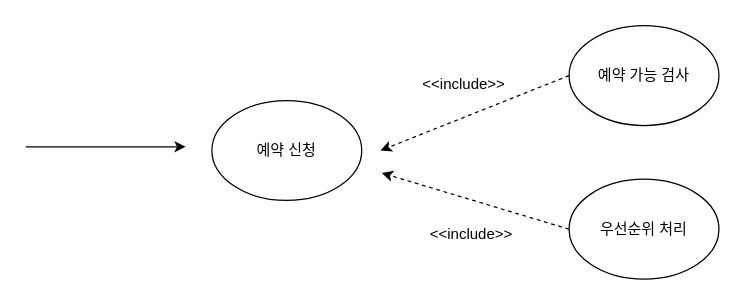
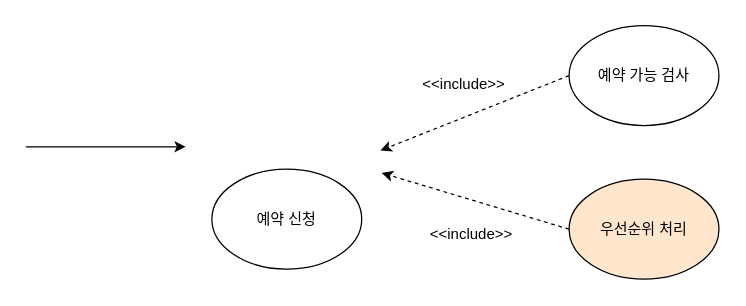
node "예약 신청": moved (287, 151) -> (287, 219)
node "우선순위 처리": fillcolor #ffffff -> #ffe6cc
